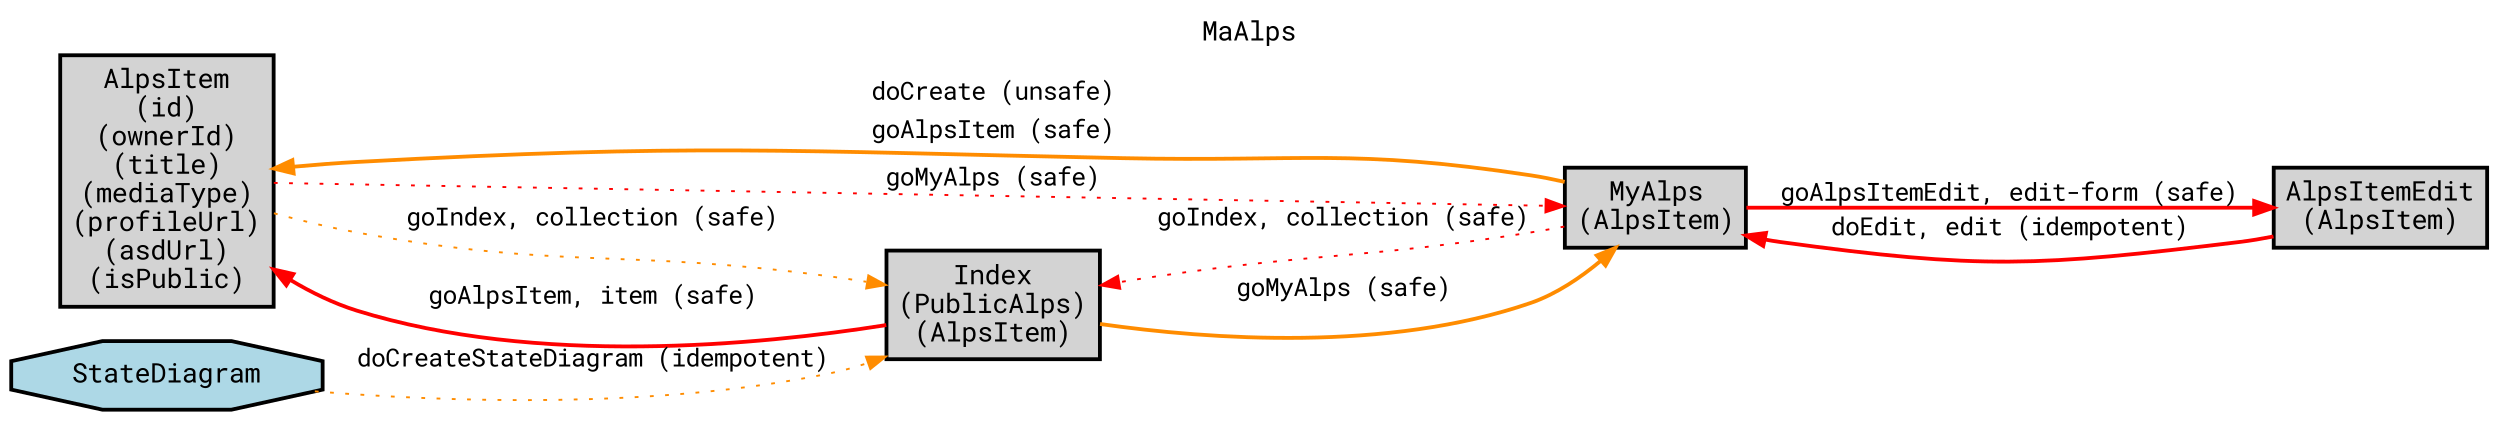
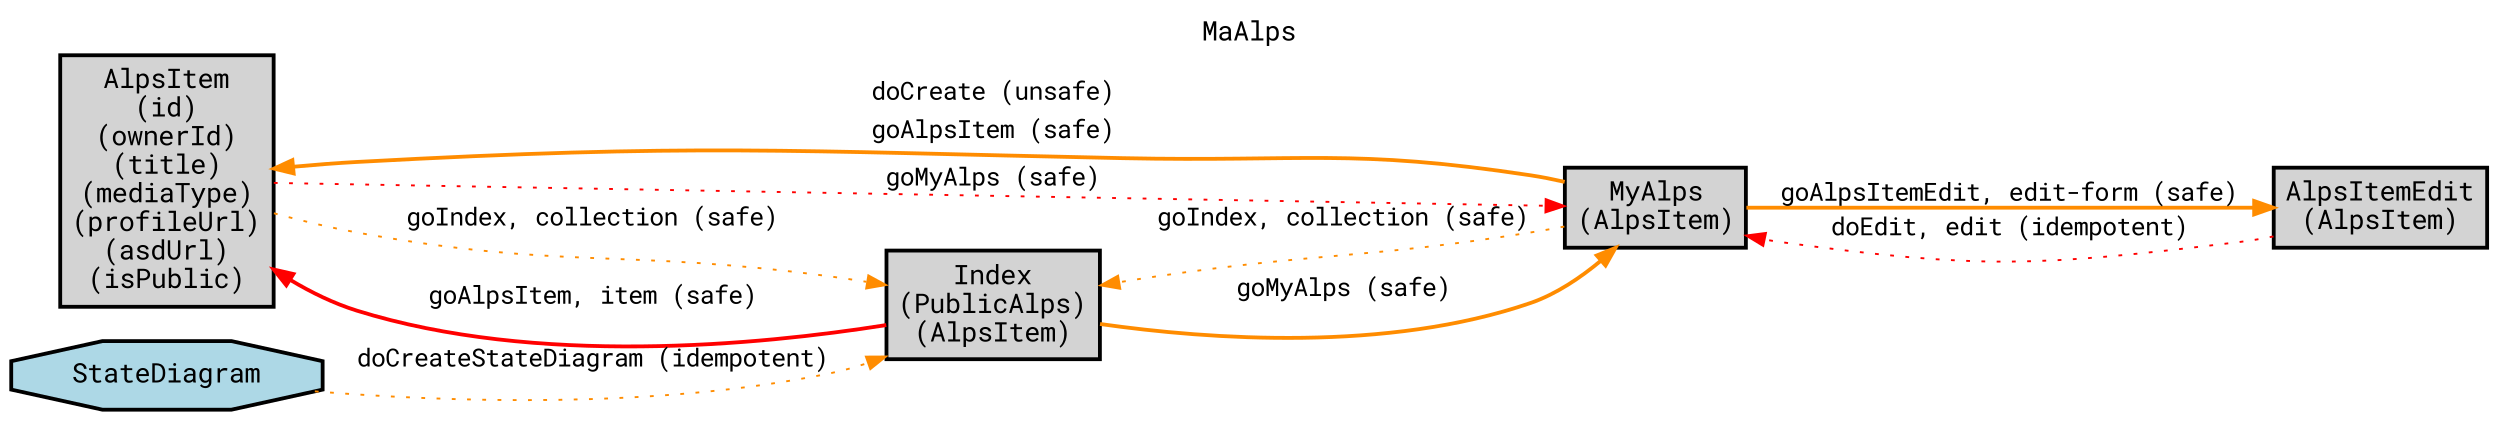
edge "MyAlps" -> "AlpsItemEdit": color red -> darkorange
edge "MyAlps" -> "Index": color red -> darkorange
edge "AlpsItemEdit" -> "MyAlps": style bold -> dotted
